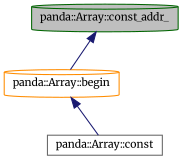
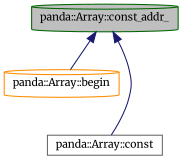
edge "panda::Array::const" -> "panda::Array::begin": now "panda::Array::const" -> "panda::Array::const_addr_"
